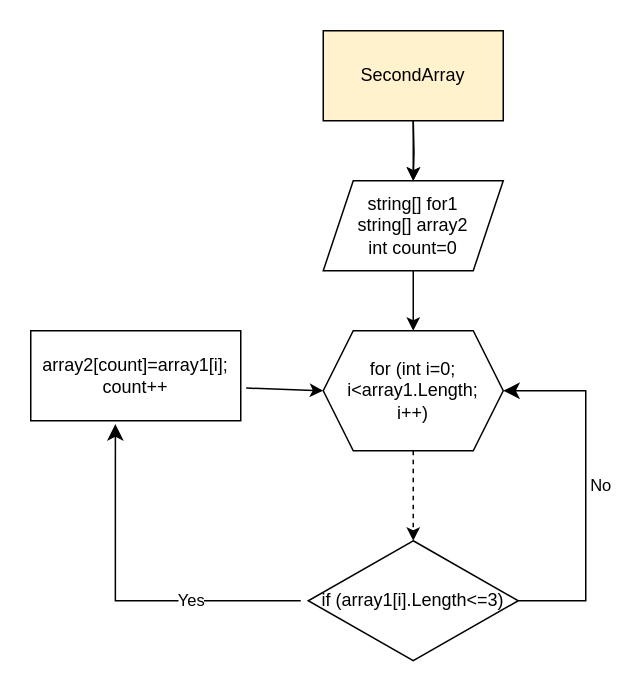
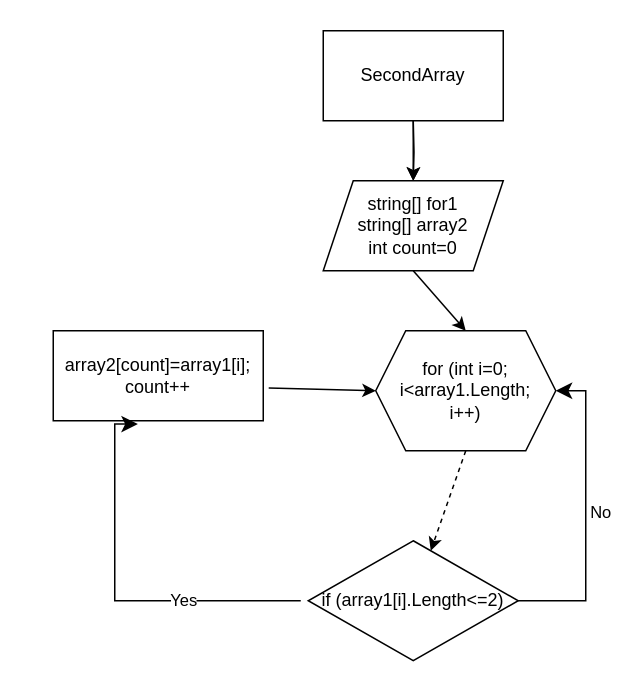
node "SecondArray": fillcolor #fff2cc -> #ffffff
node "array2[count]=array1[i]; count++": moved (136, 376) -> (158, 376)
node "for (int i=0; i<array1.Length; i++)": moved (413, 391) -> (466, 391)
node "if (array1[i].Length<=3)": label "if (array1[i].Length<=3)" -> "if (array1[i].Length<=2)"
